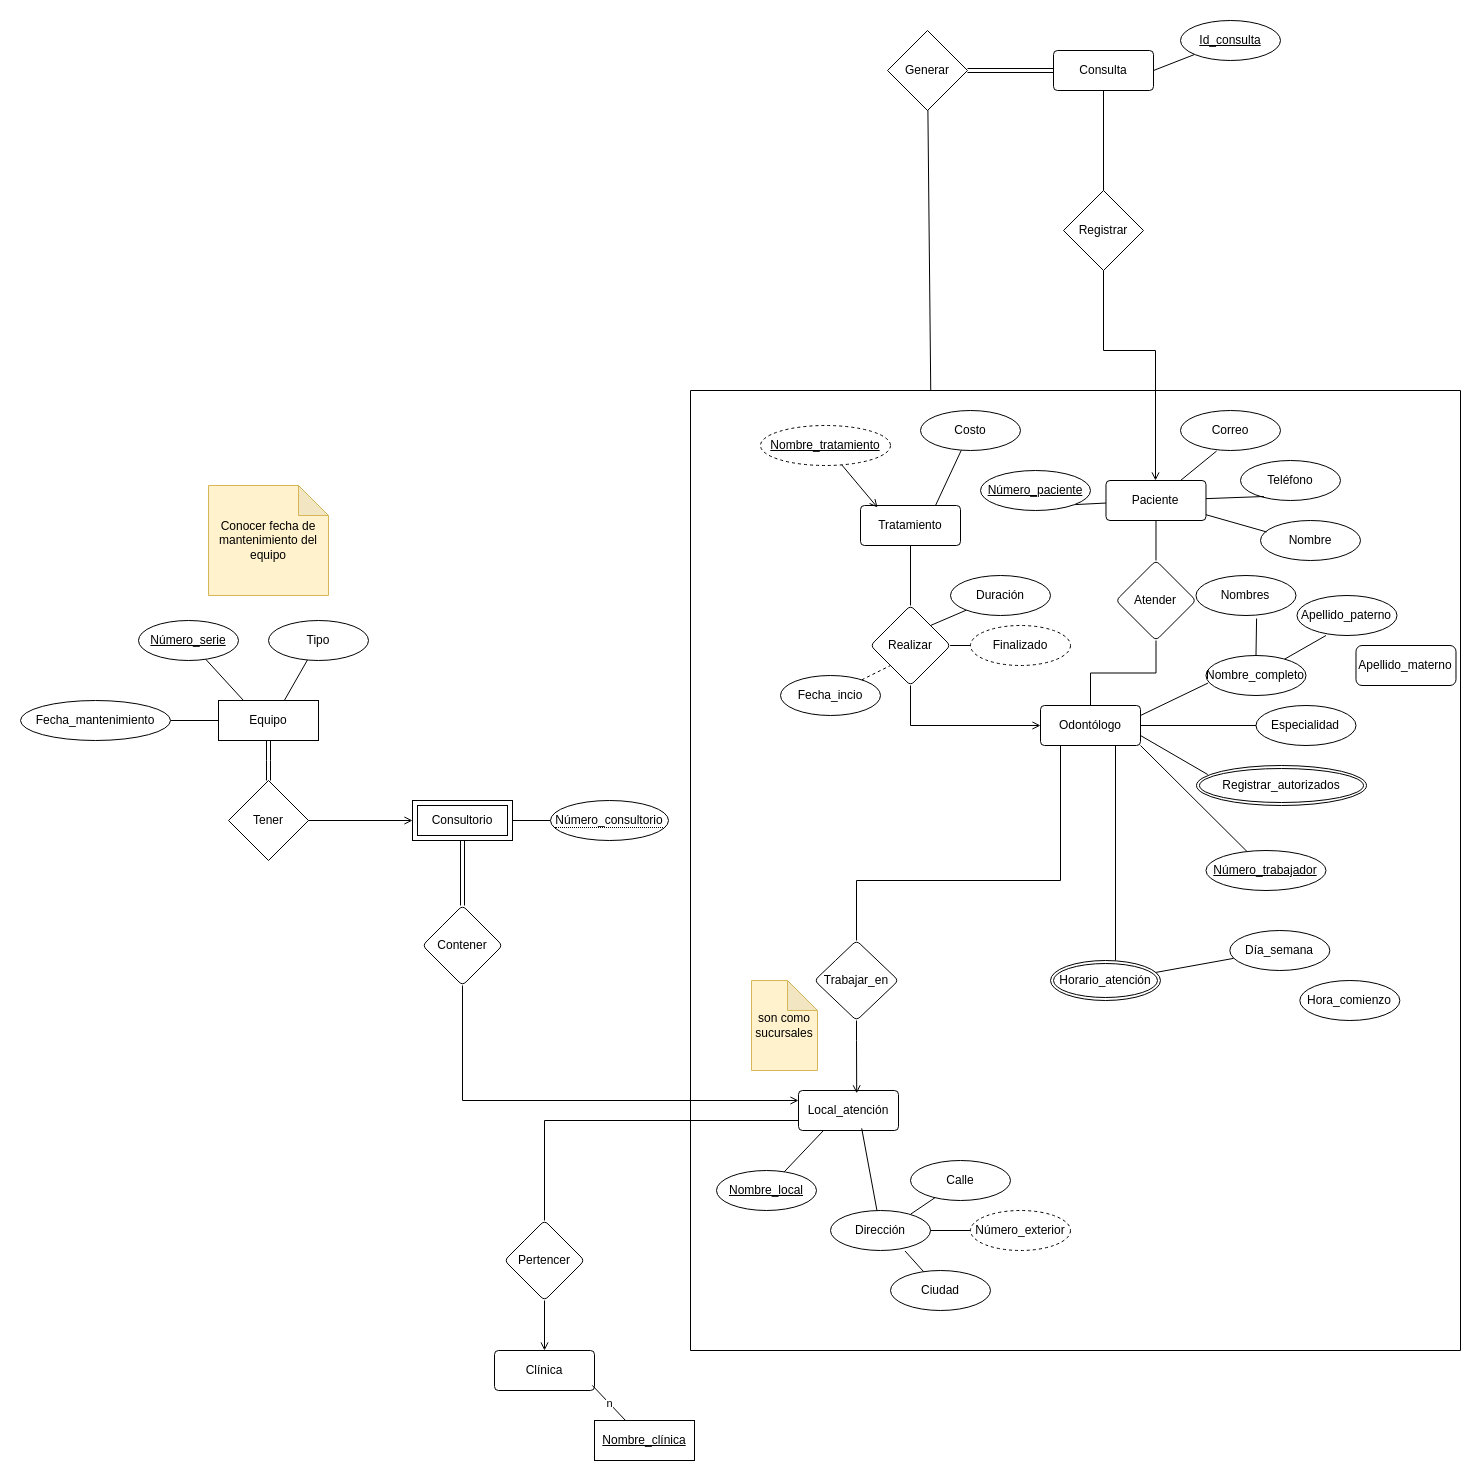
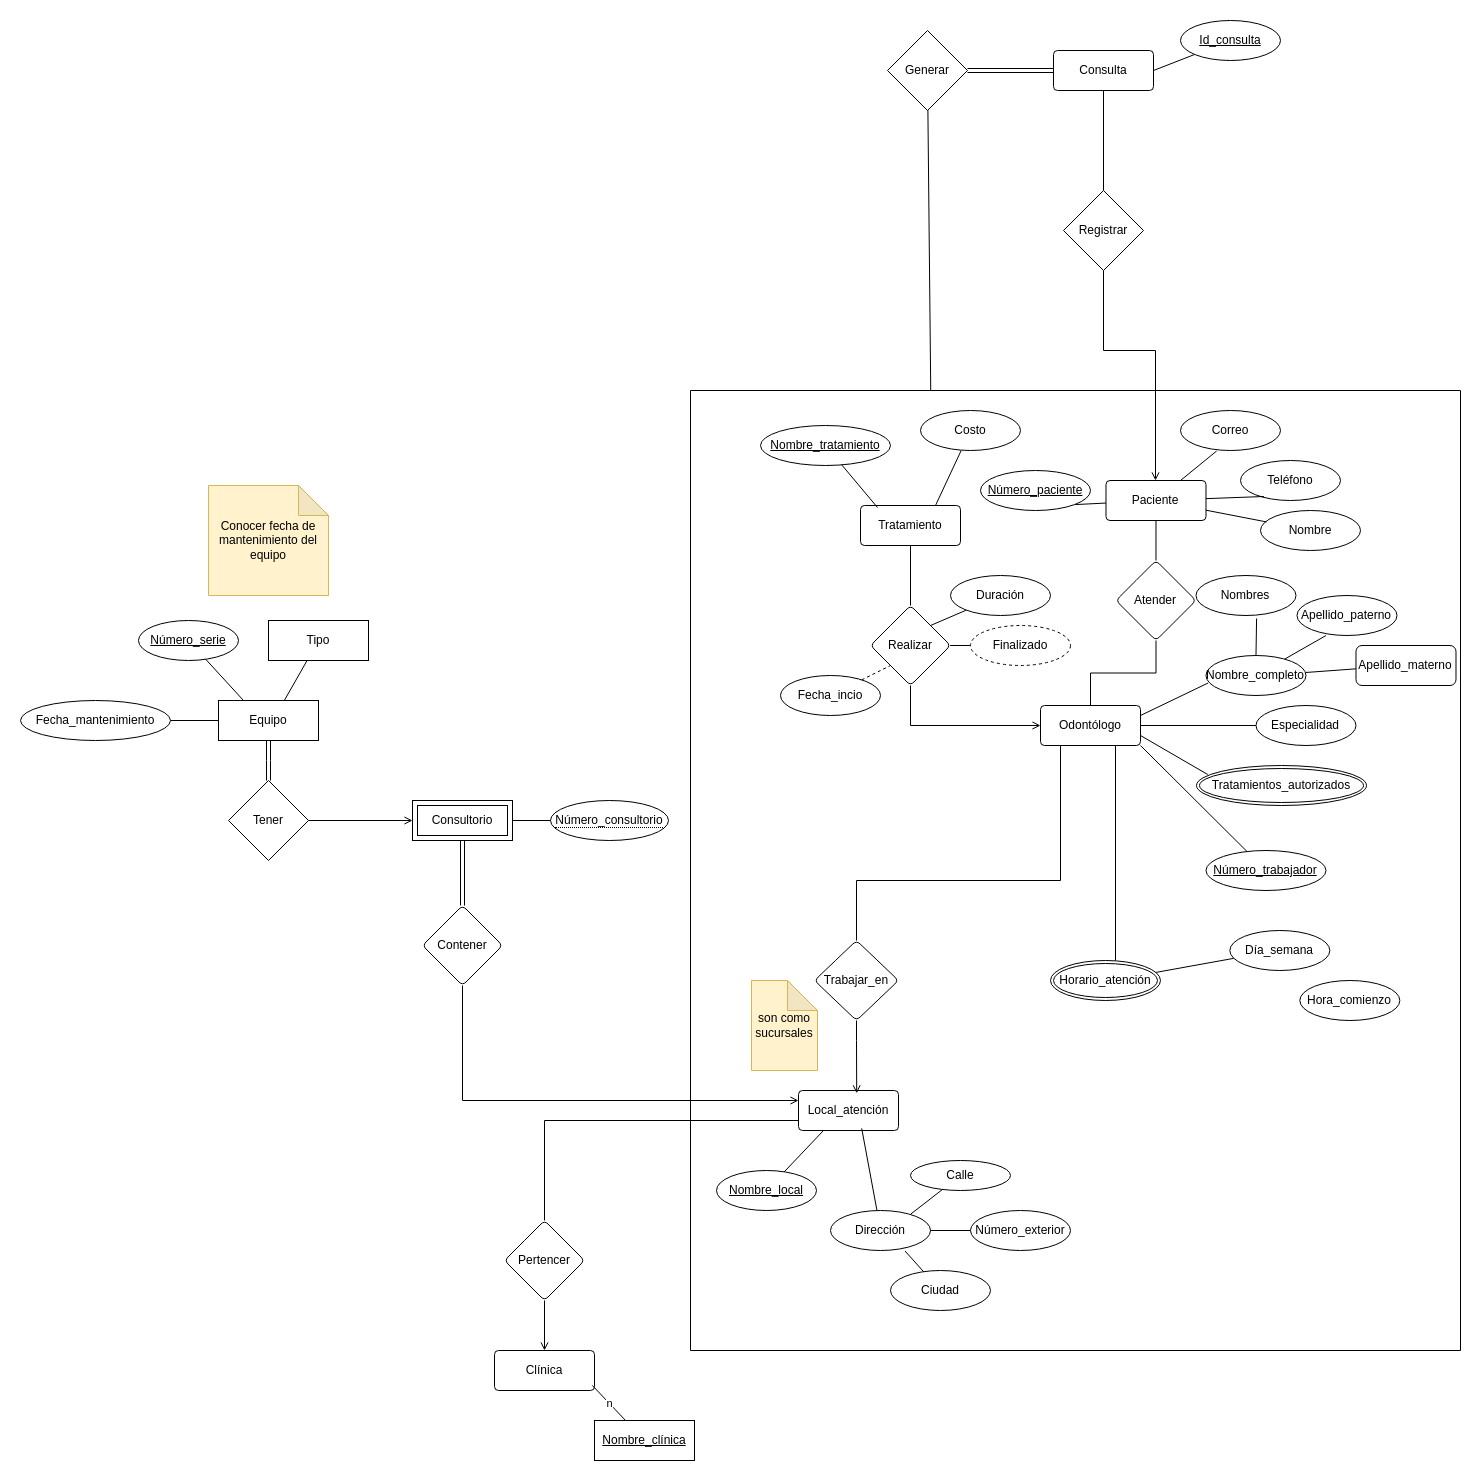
node "Nombre_tratamiento": style dashed -> solid
edge "Nombre_tratamiento" -> "Tratamiento": arrowhead open -> none
node "Nombre": moved (1311, 541) -> (1311, 531)
node "Tipo": shape ellipse -> rectangle
edge "Apellido_materno" -- "Nombre_completo": added
node "Registrar_autorizados": label "Registrar_autorizados" -> "Tratamientos_autorizados"
node "Calle": size 100x40 -> 100x30
node "Número_exterior": style dashed -> solid
